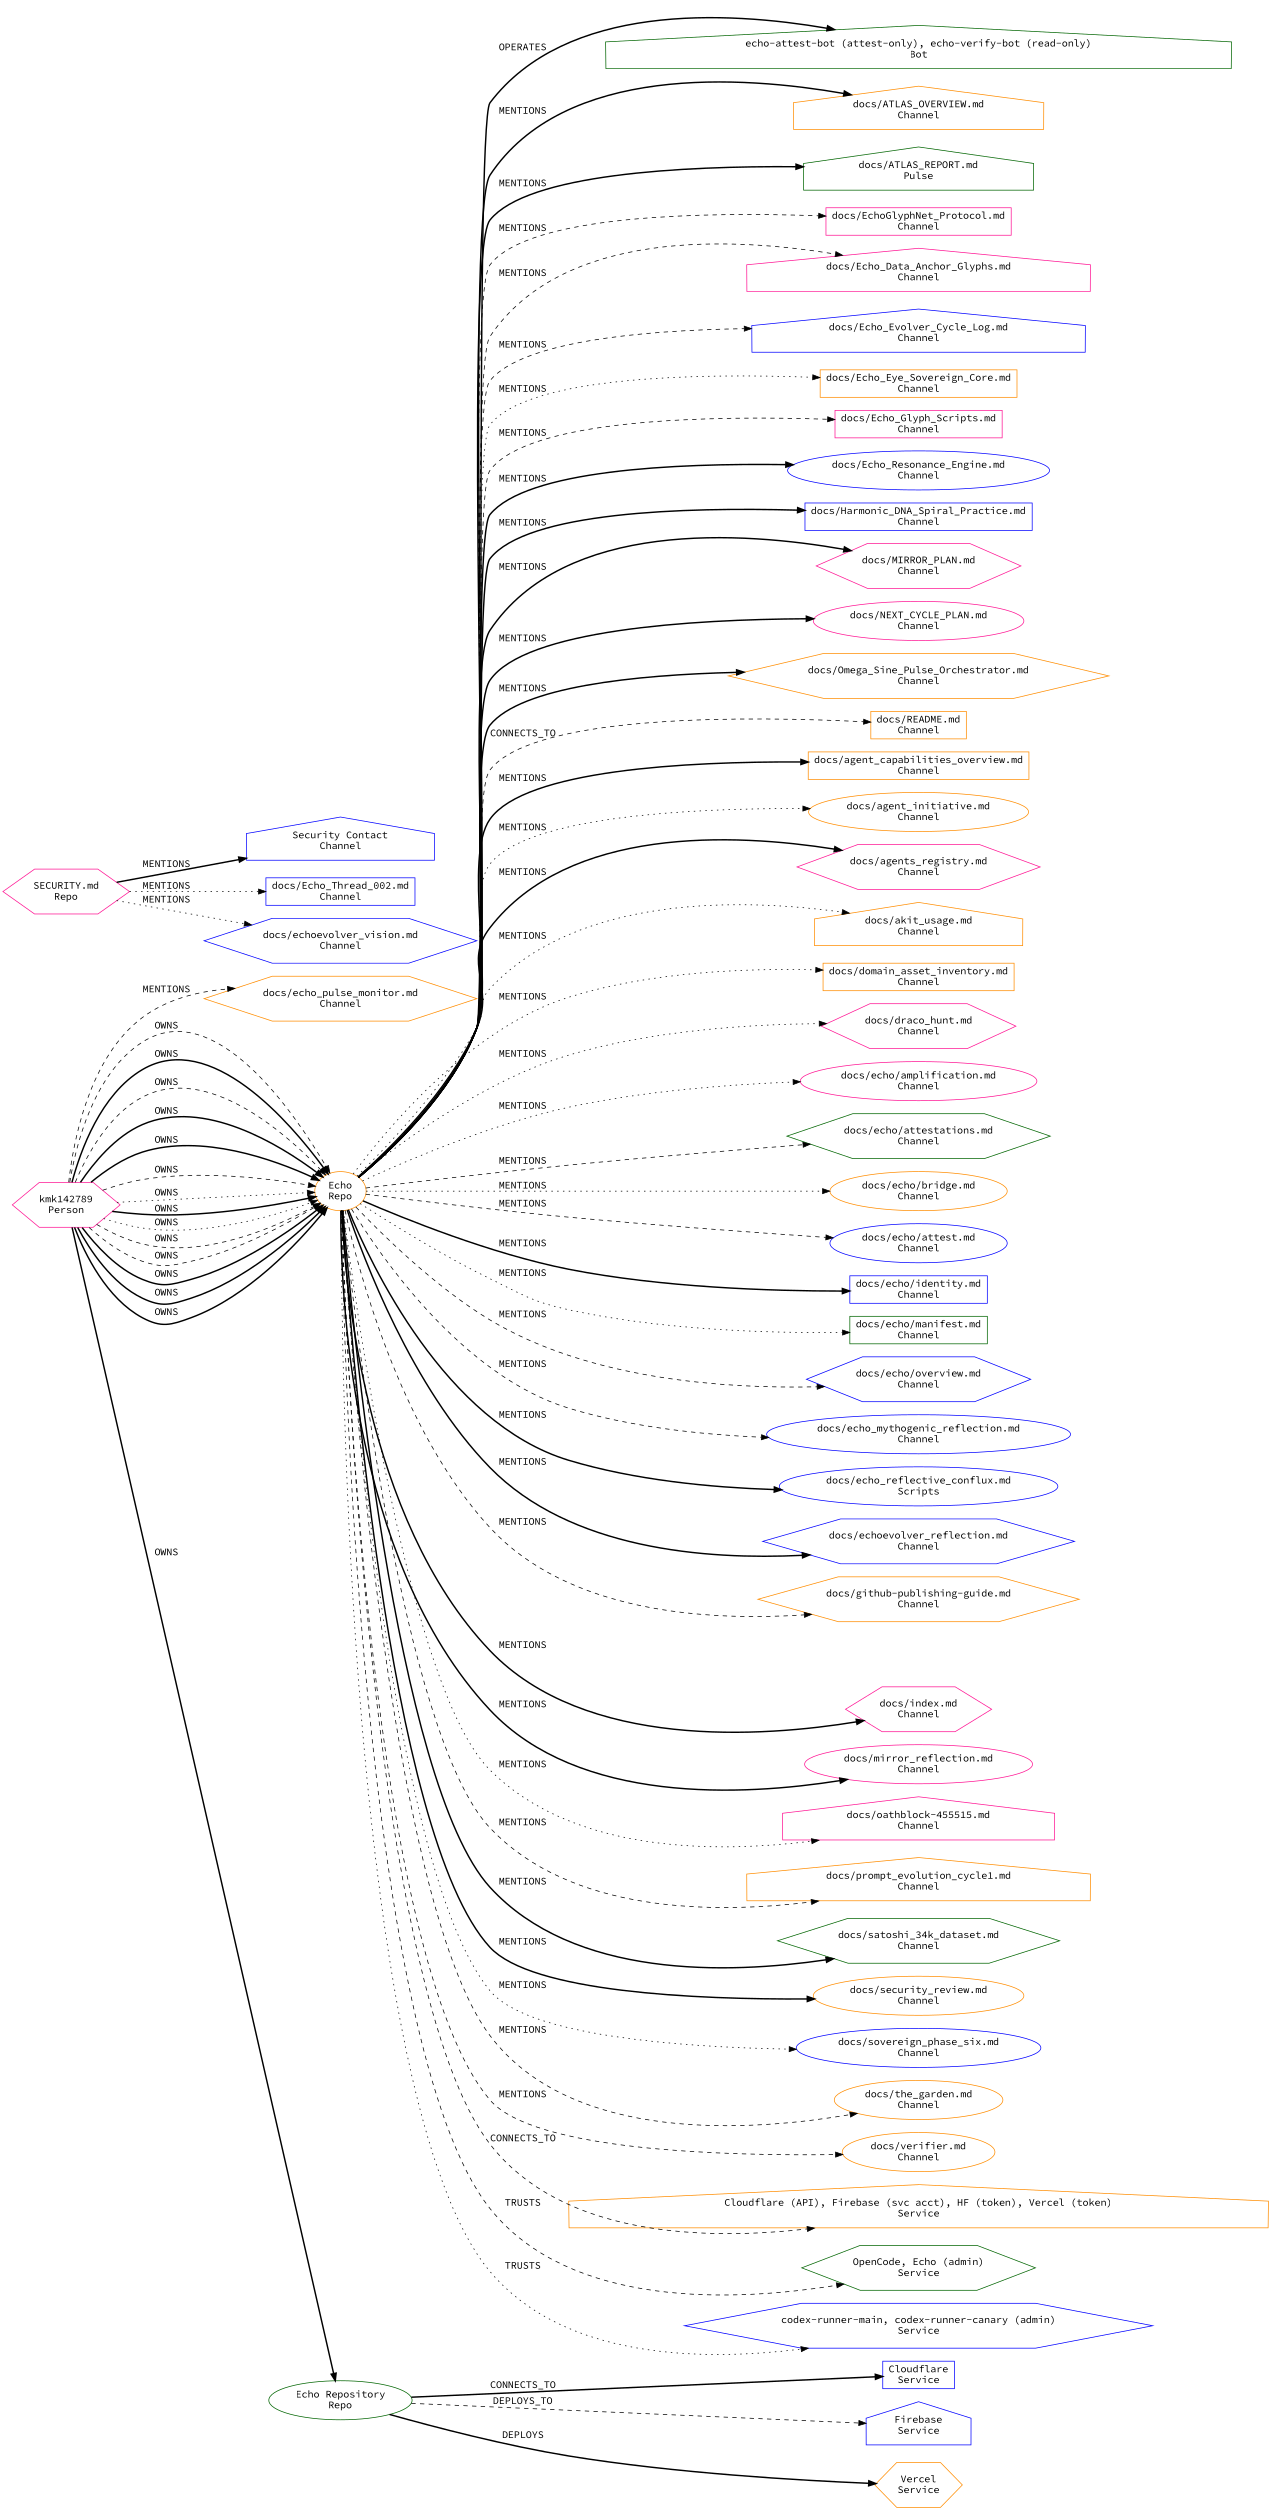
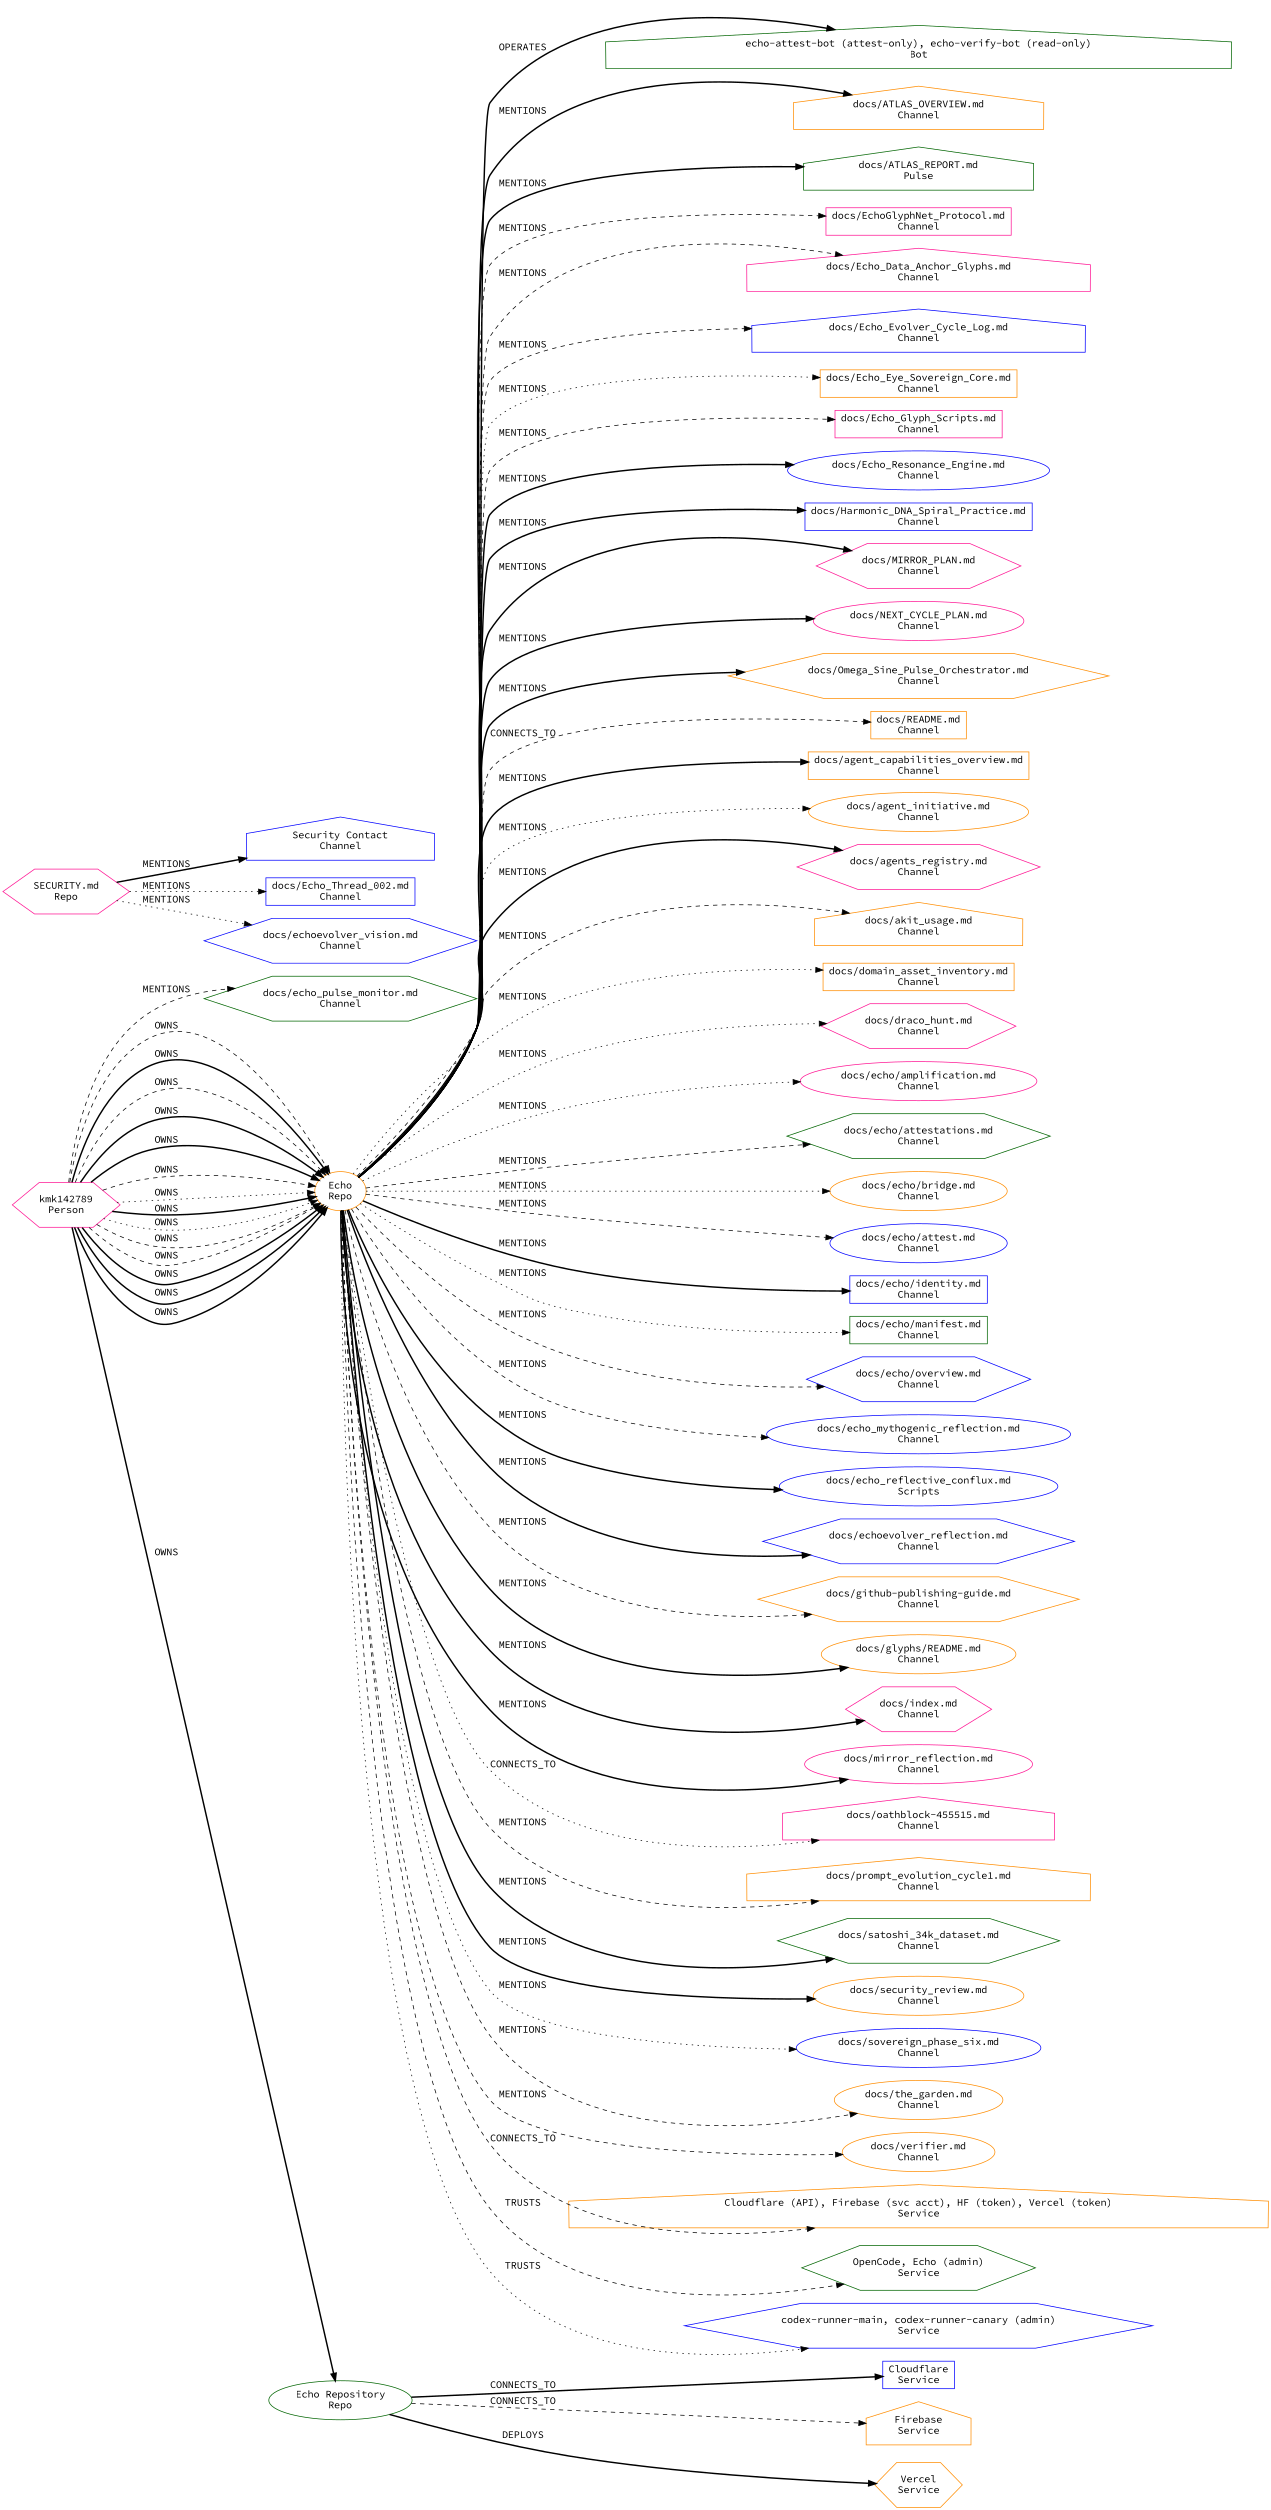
edge "Echo Repo" -> "docs/akit_usage.md Channel": style dotted -> dashed
node "docs/echo_pulse_monitor.md Channel": color darkorange -> darkgreen
node "docs/glyphs/README.md Channel": added
edge "Echo Repo" -> "docs/oathblock-455515.md Channel": label "MENTIONS" -> "CONNECTS_TO"
edge "Echo Repository Repo" -> "Firebase Service": label "DEPLOYS_TO" -> "CONNECTS_TO"
node "Firebase Service": color blue -> darkorange
